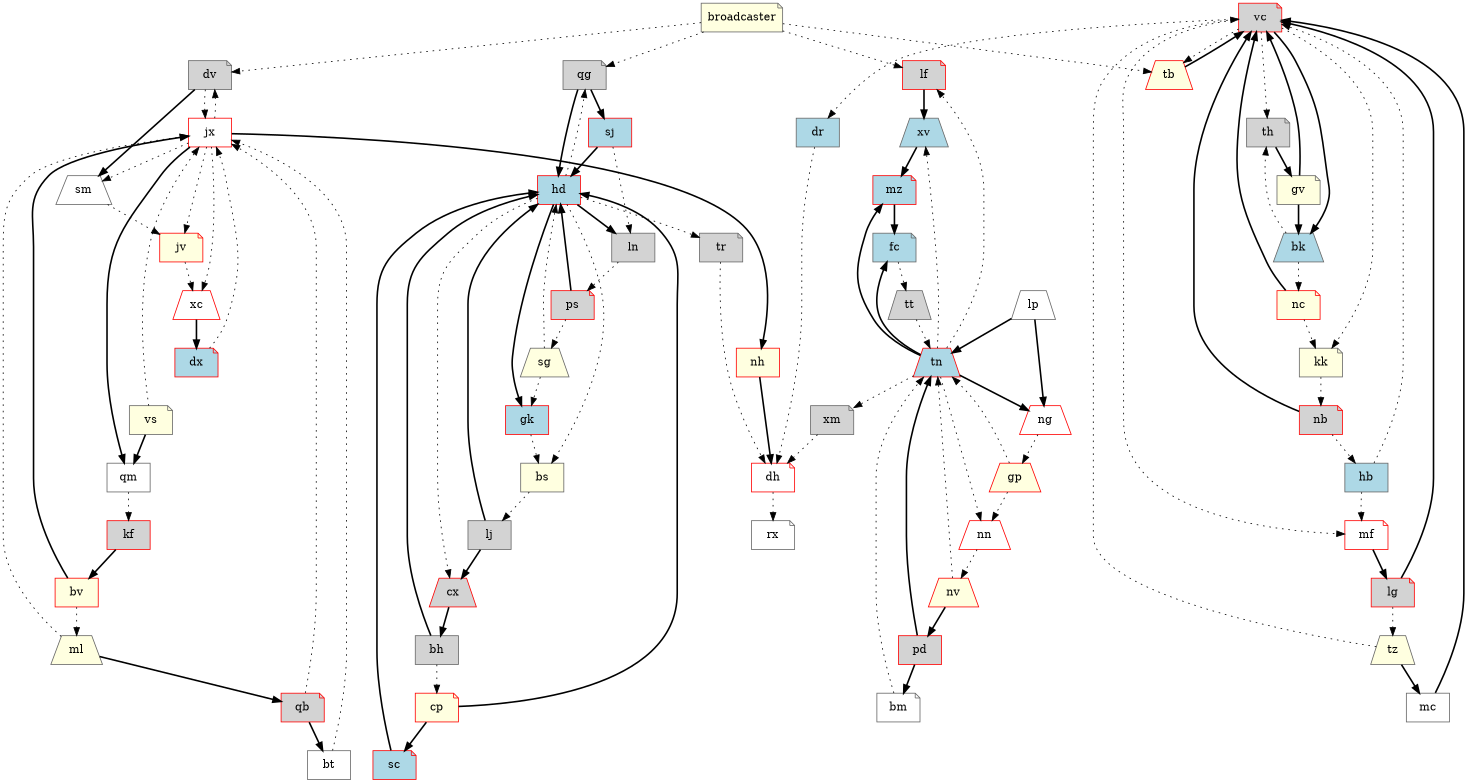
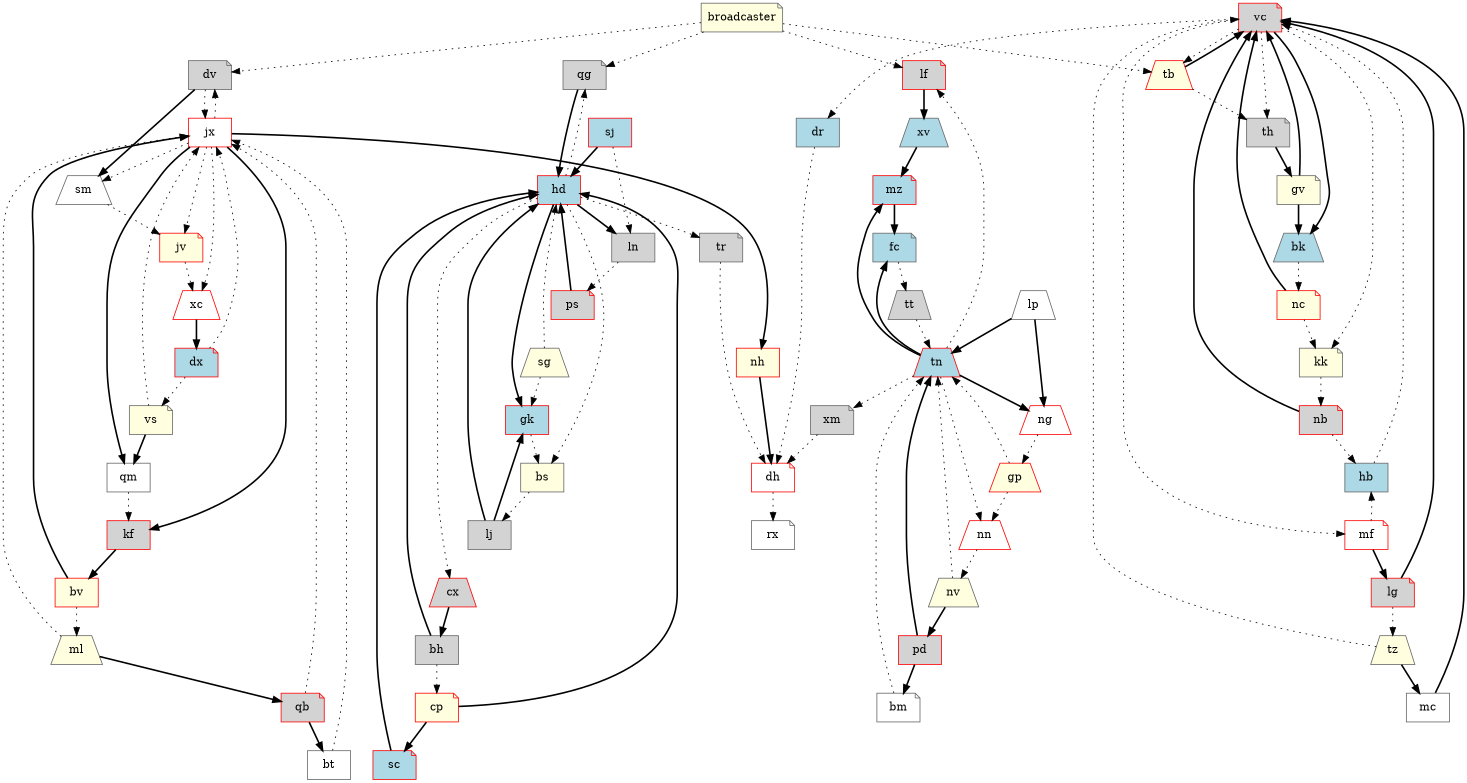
edge "qg" -> "sj": removed
edge "bk" -> "th": now "tb" -> "th"
edge "tn" -> "xv": removed
edge "ps" -> "sg": removed
edge "jx" -> "kf": added
edge "dx" -> "vs": added
edge "hb" -> "mf": reversed
edge "lj" -> "cx": now "lj" -> "gk"
node "nv": color red -> gray40
